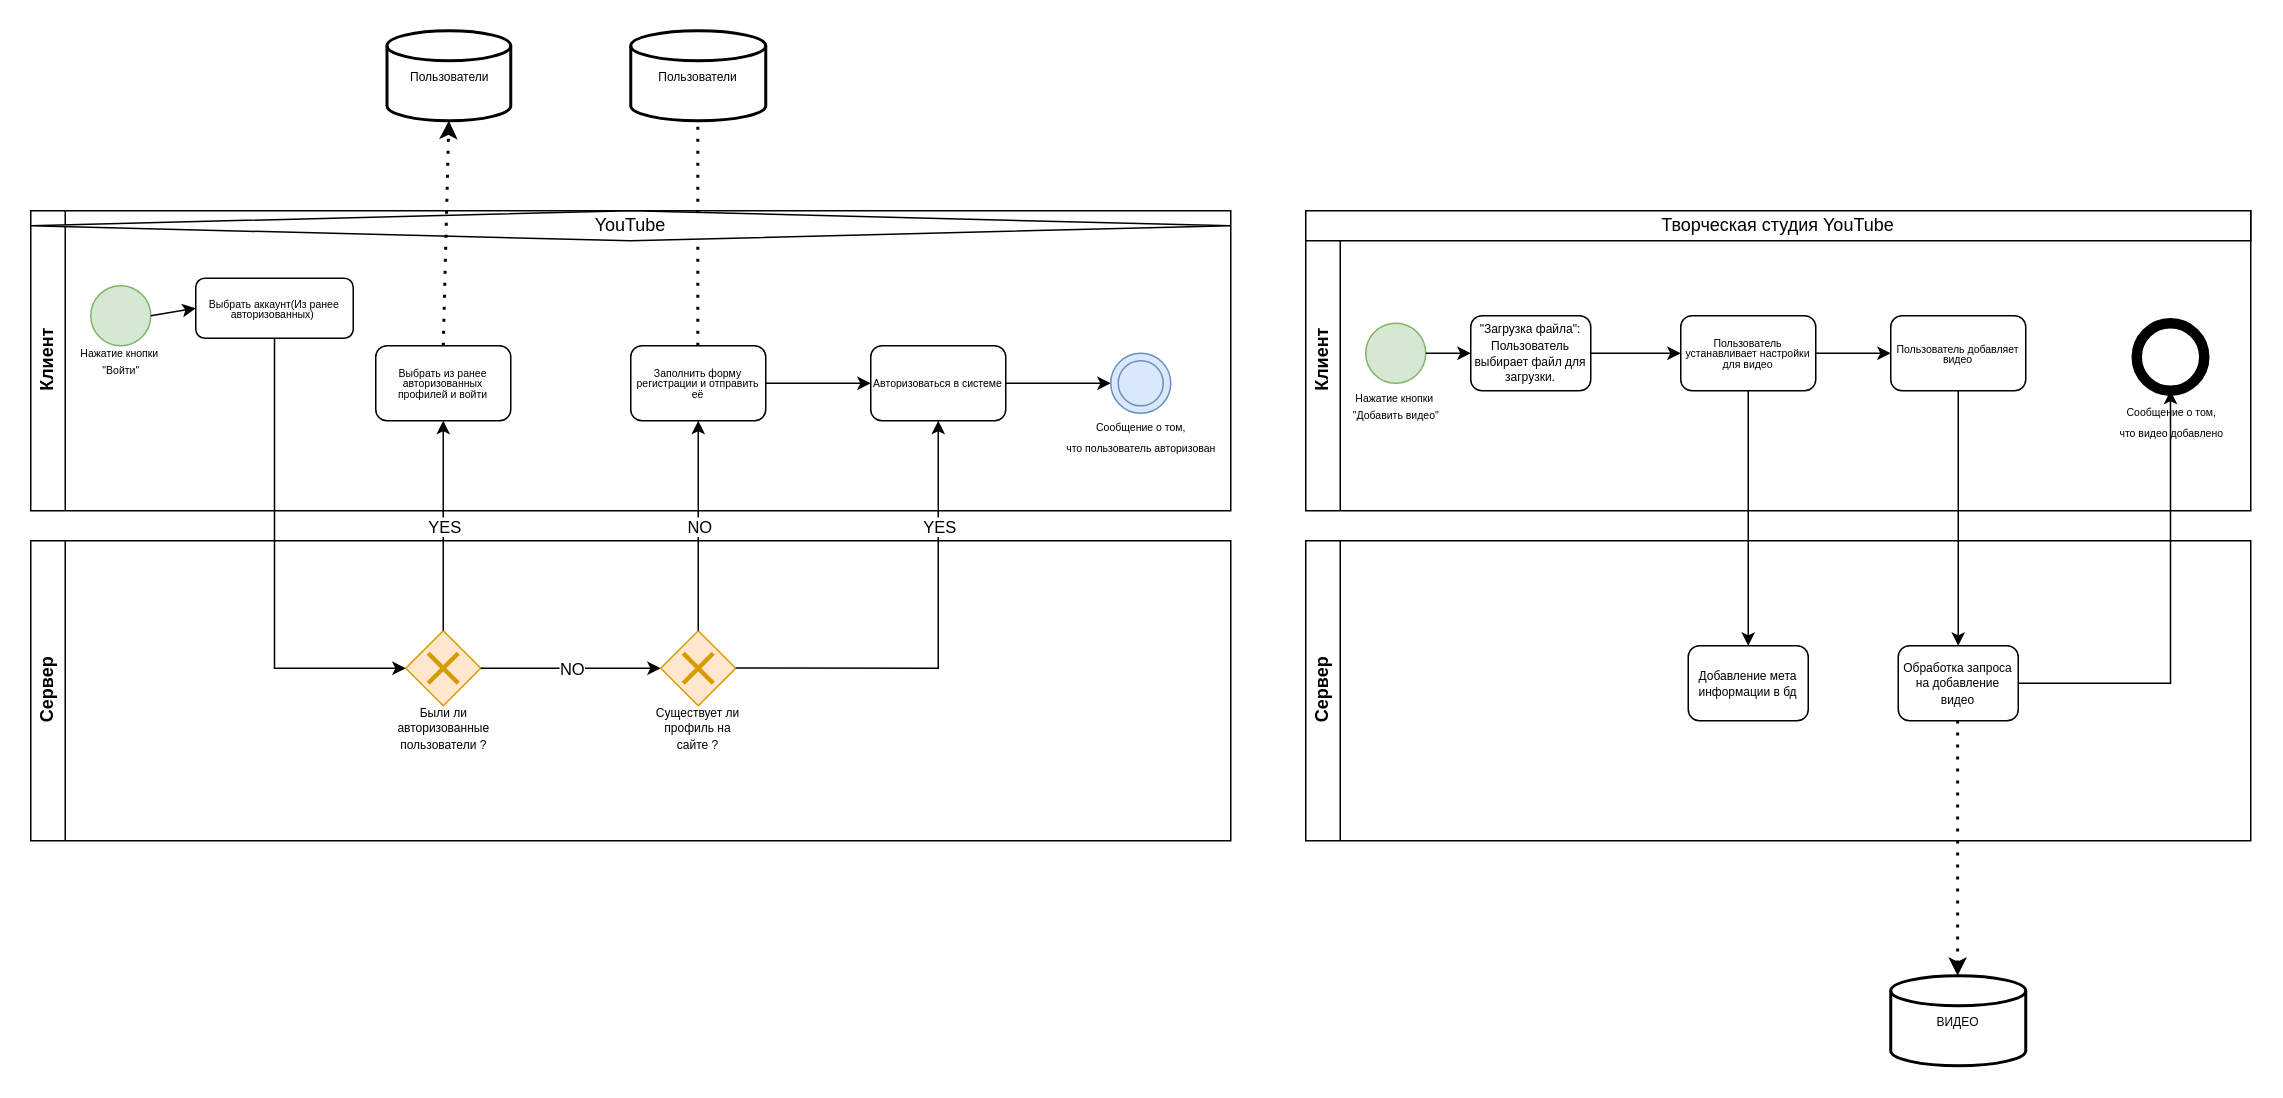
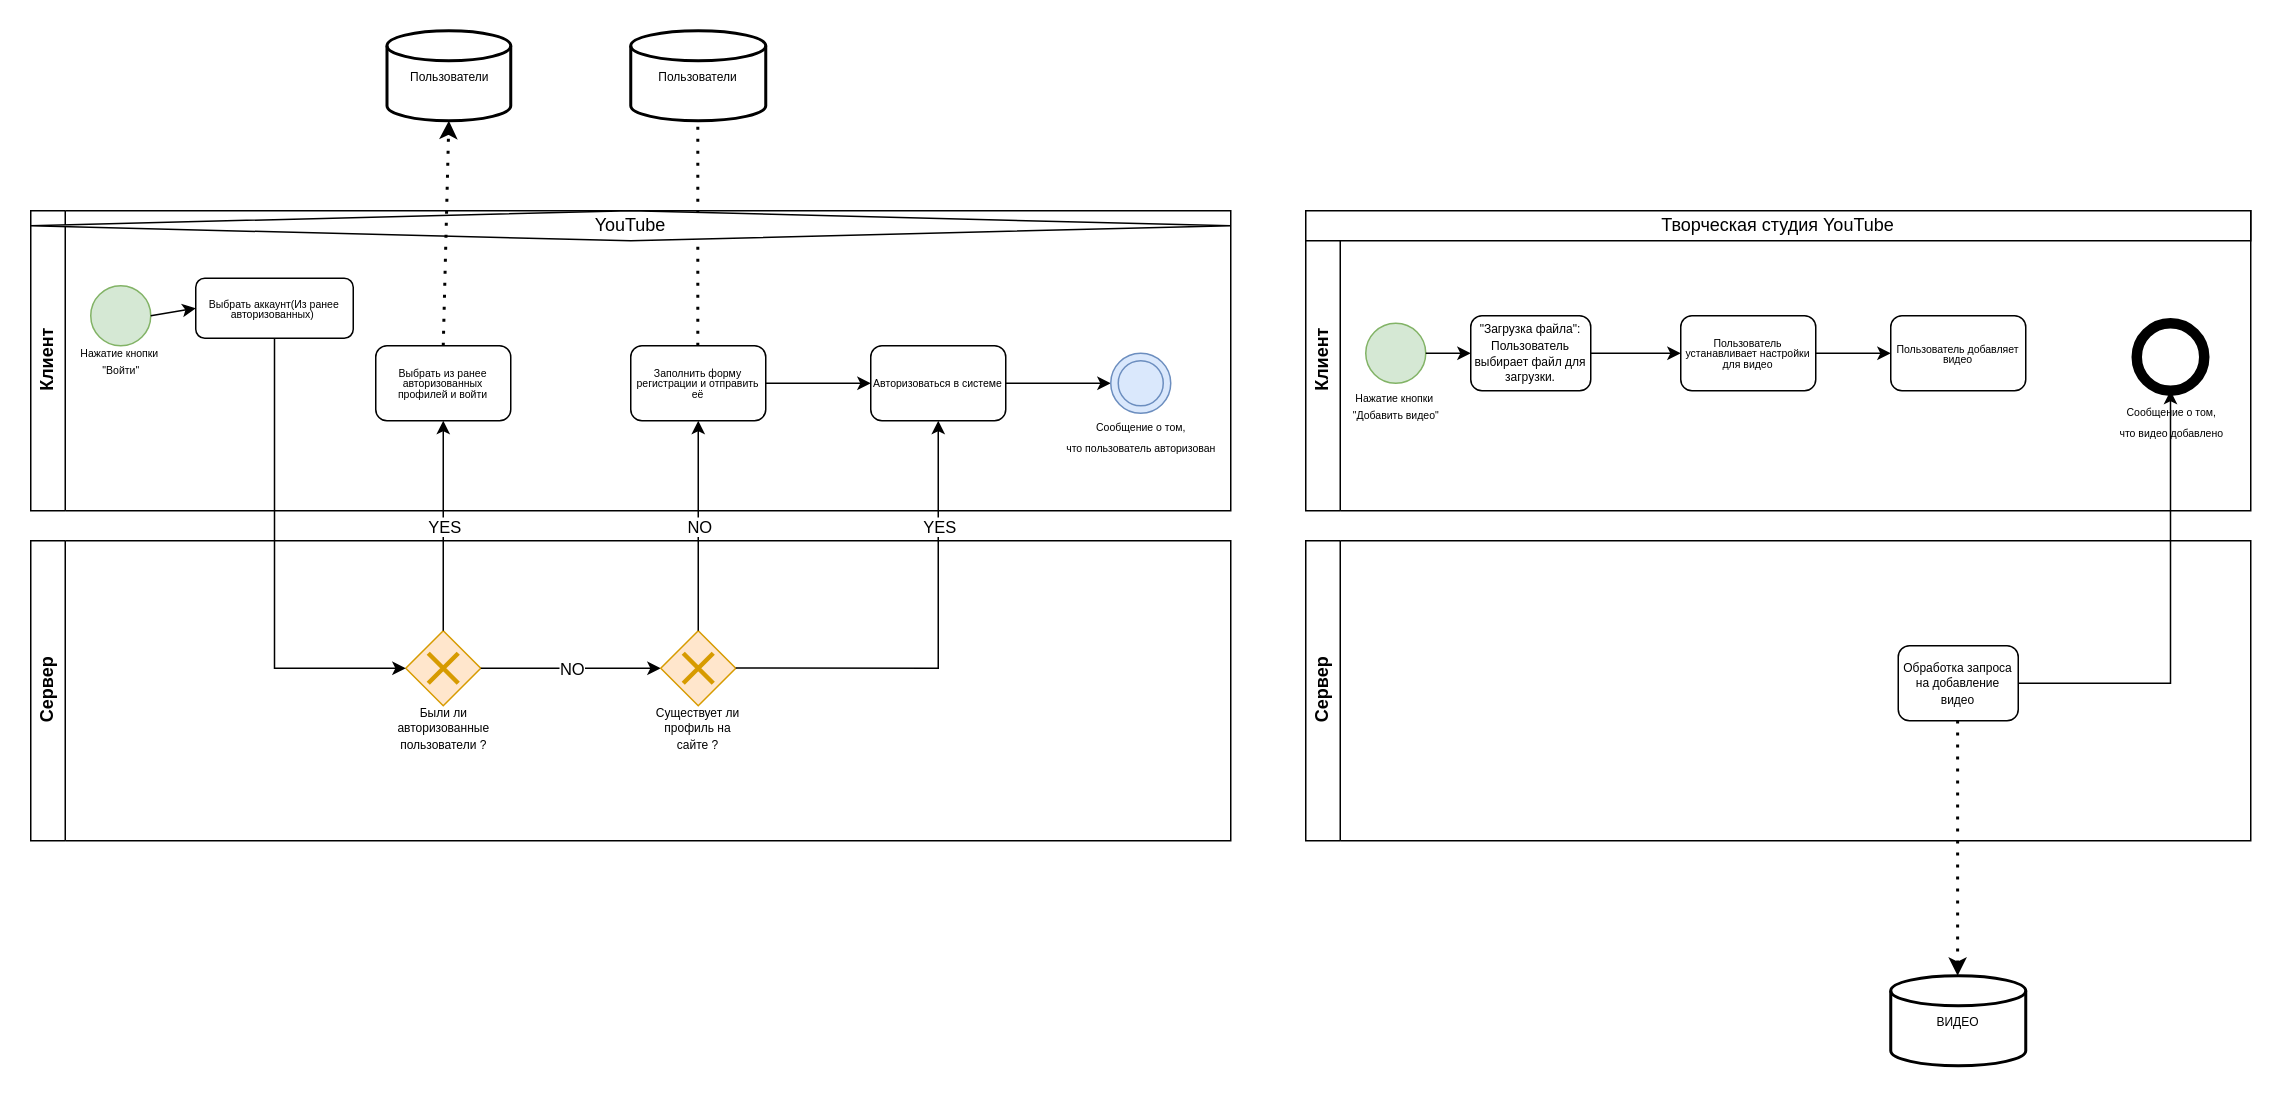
edge "Пользователь устанавливает настройки для видео" -> "Добавление мета информации в бд": removed
edge "Пользователь добавляет видео" -> "Обработка запроса на добавление видео": removed
node "Добавление мета информации в бд": removed
